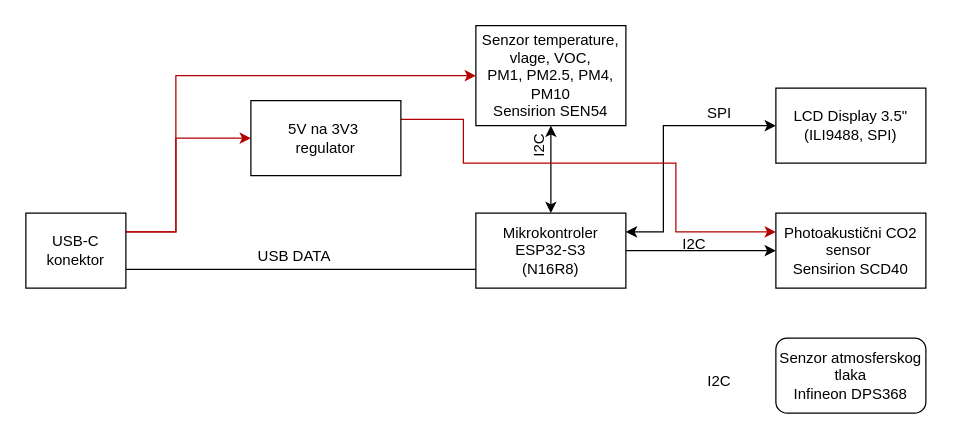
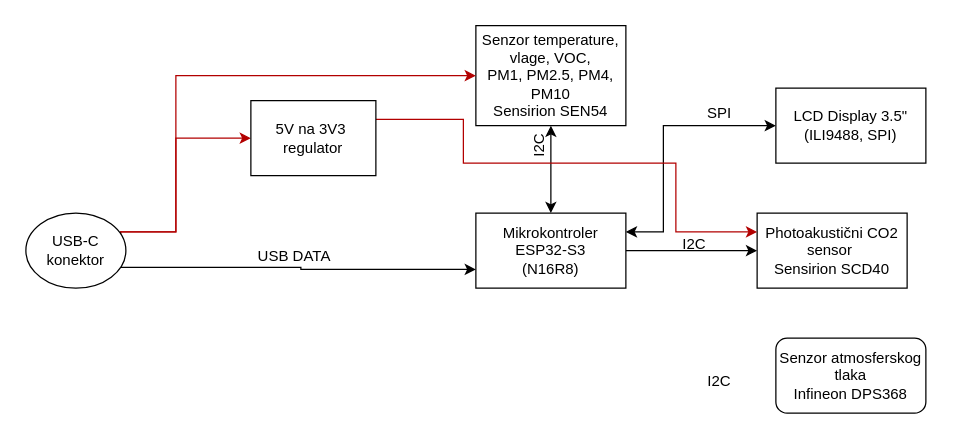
node "5V na 3V3 regulator": size 150x75 -> 125x75
node "USB-C konektor": shape rectangle -> ellipse
node "Photoakustični CO2 sensor Sensirion SCD40": moved (851, 251) -> (832, 251)
edge "USB-C konektor" -- "Mikrokontroler ESP32-S3 (N16R8)": arrowhead none -> classic
